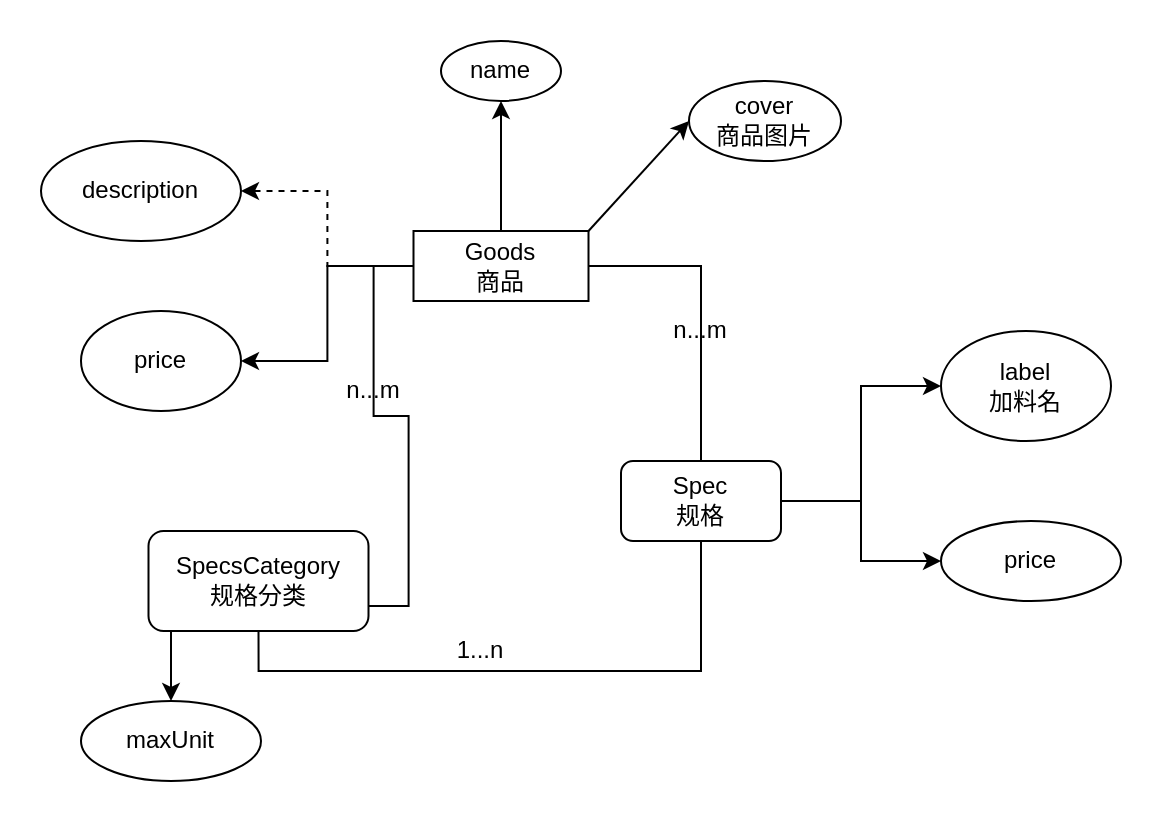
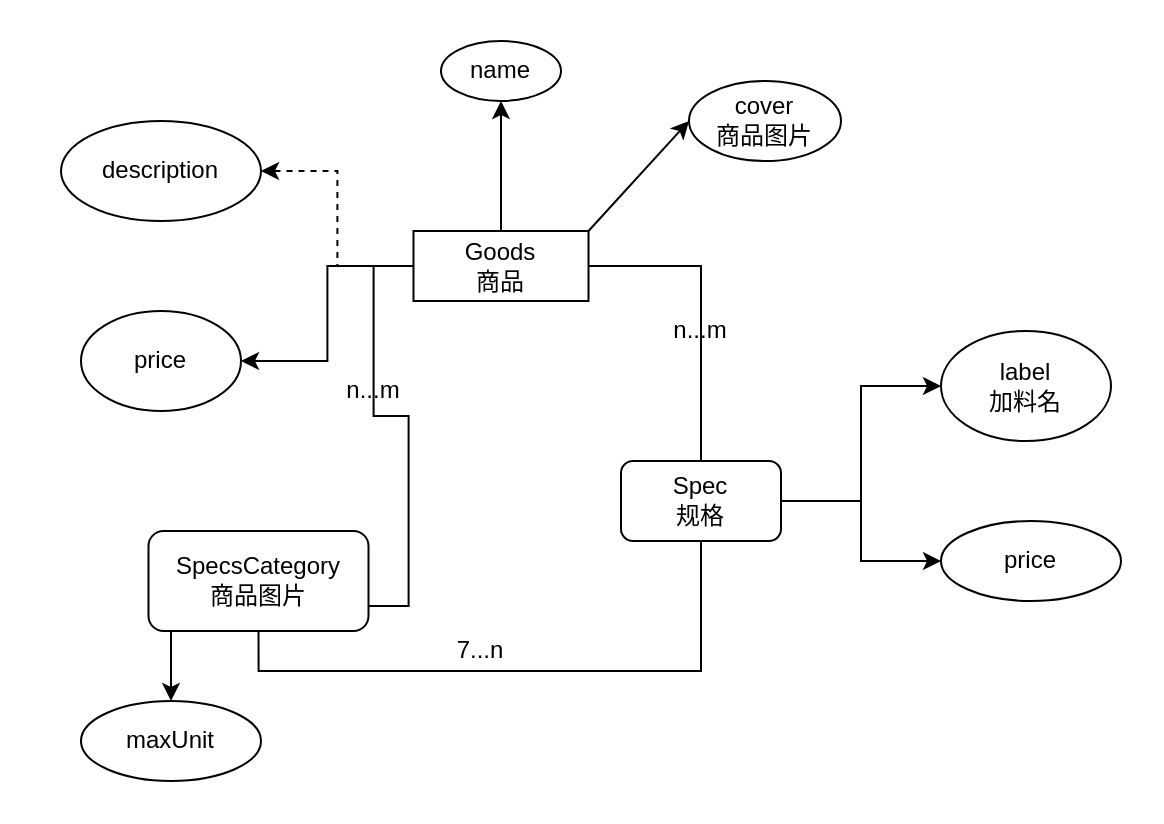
node "description": moved (141, 191) -> (161, 171)
node "SpecsCategory 规格分类": label "SpecsCategory 规格分类" -> "SpecsCategory 商品图片"
node "1...n": label "1...n" -> "7...n"
